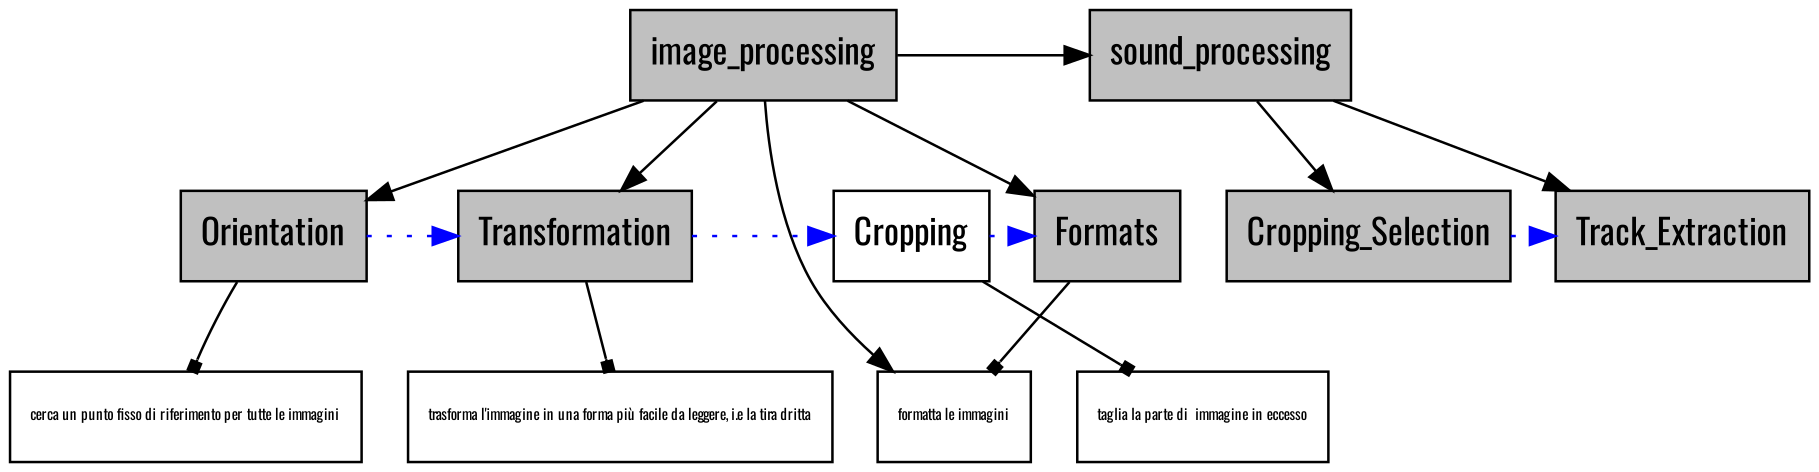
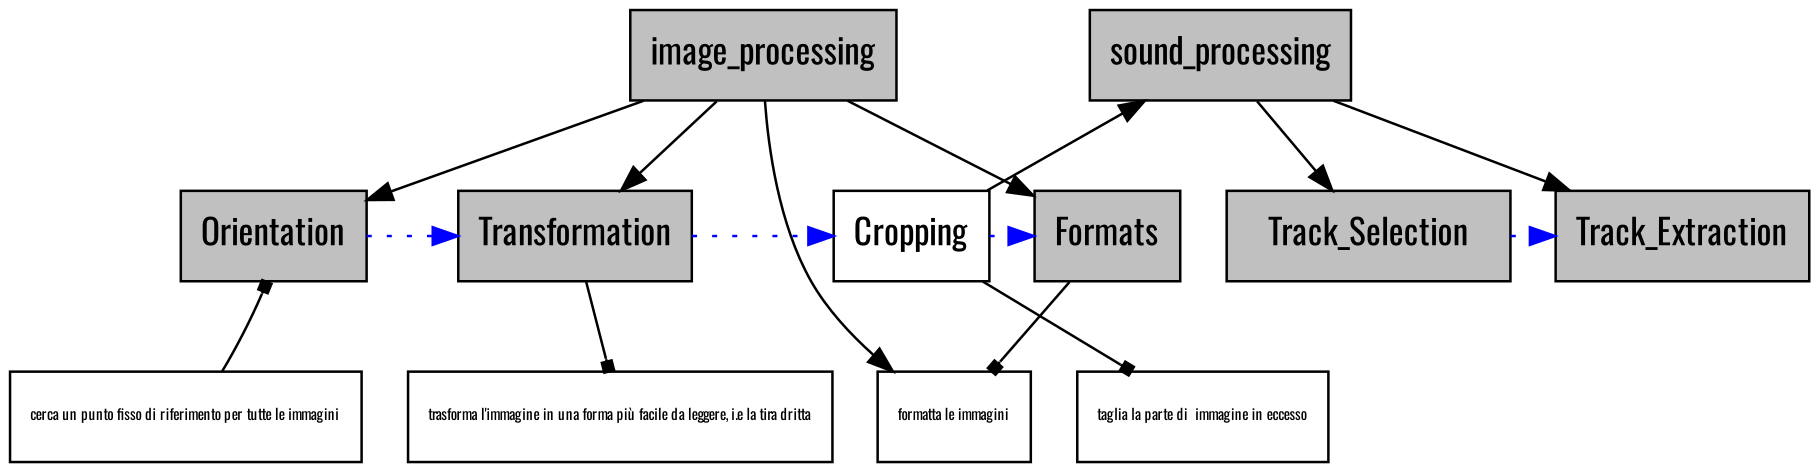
edge "image_processing" -> "sound_processing": now "Cropping" -> "sound_processing"
node "Cropping_Selection": label "Cropping_Selection" -> "Track_Selection"
edge "Orientation" -> "cerca un punto fisso di riferimento per tutte le immagini": reversed
